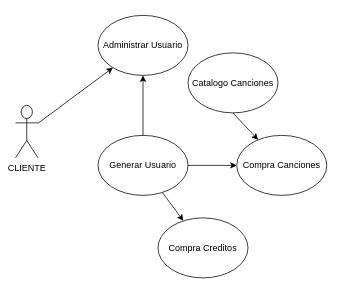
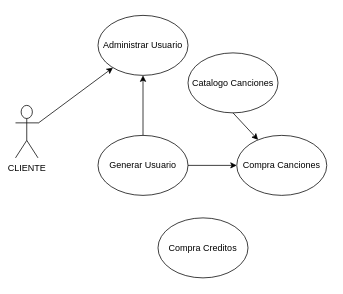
edge "Generar Usuario" -> "Compra Creditos": removed
